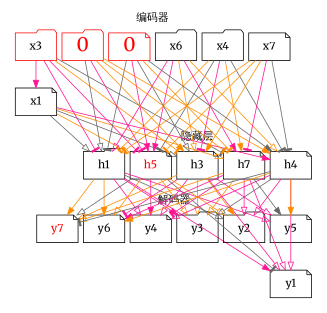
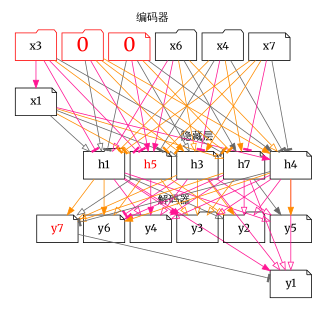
edge "x6" -> "h7": color deeppink -> gray40
edge "h7" -> "y4": arrowhead tee -> normal
edge "h4" -> "y3": color gray40 -> deeppink
edge "h5" -> "y1": now "y7" -> "y1"
